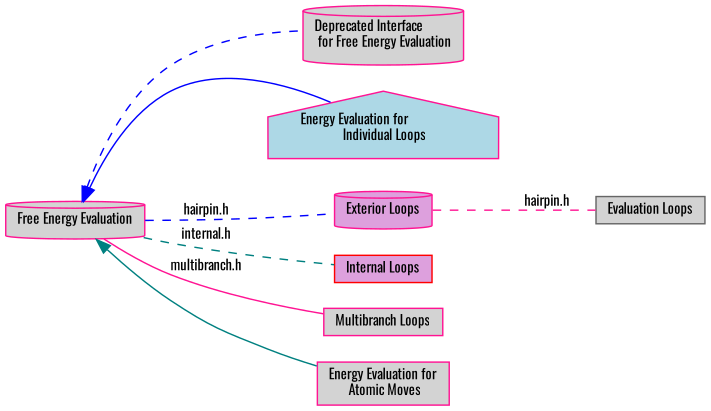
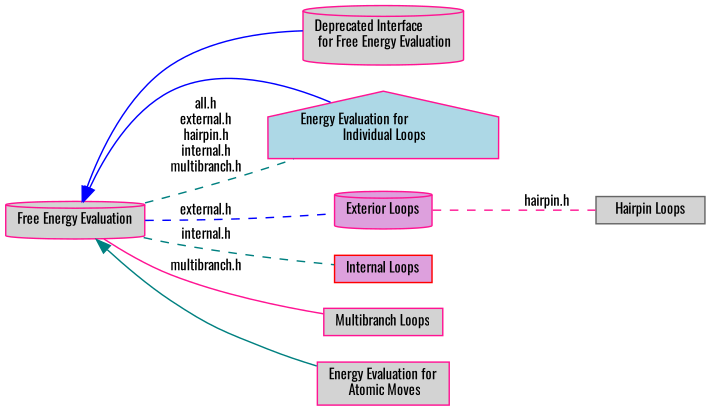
edge "Deprecated Interface for Free Energy Evaluation" -> "Free Energy Evaluation": style dashed -> solid
edge "Energy Evaluation for Individual Loops" -- "Free Energy Evaluation": added, label "all.h external.h hairpin.h internal.h multibranch.h"
node "Evaluation Loops": label "Evaluation Loops" -> "Hairpin Loops"
edge "Exterior Loops" -- "Free Energy Evaluation": label "hairpin.h" -> "external.h"
